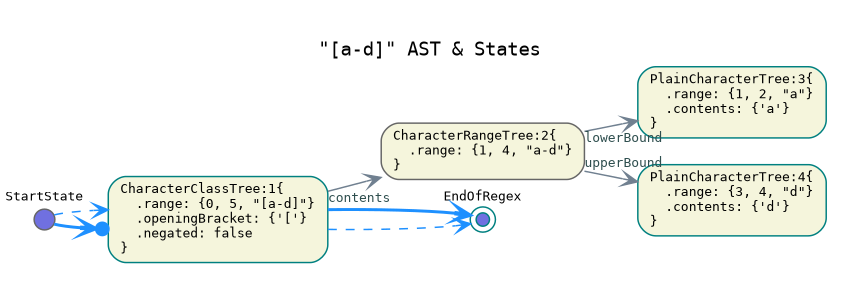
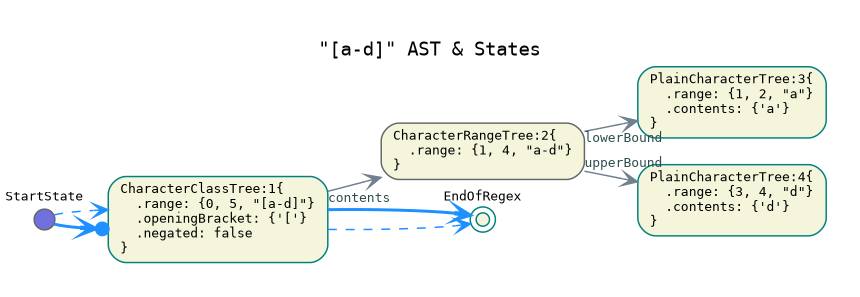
node "EndOfRegex": fillcolor #7070e0 -> Beige
